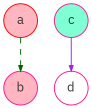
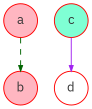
node "c": color deeppink -> red
node "b": color deeppink -> red
node "d": color deeppink -> red
